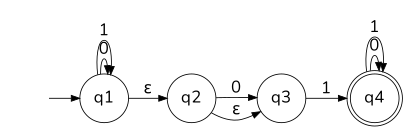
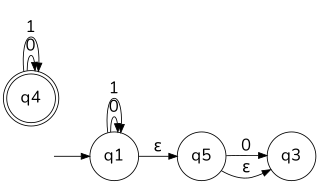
node "q2": label "q2" -> "q5"
edge "q3" -> "q4": removed, label "1"
